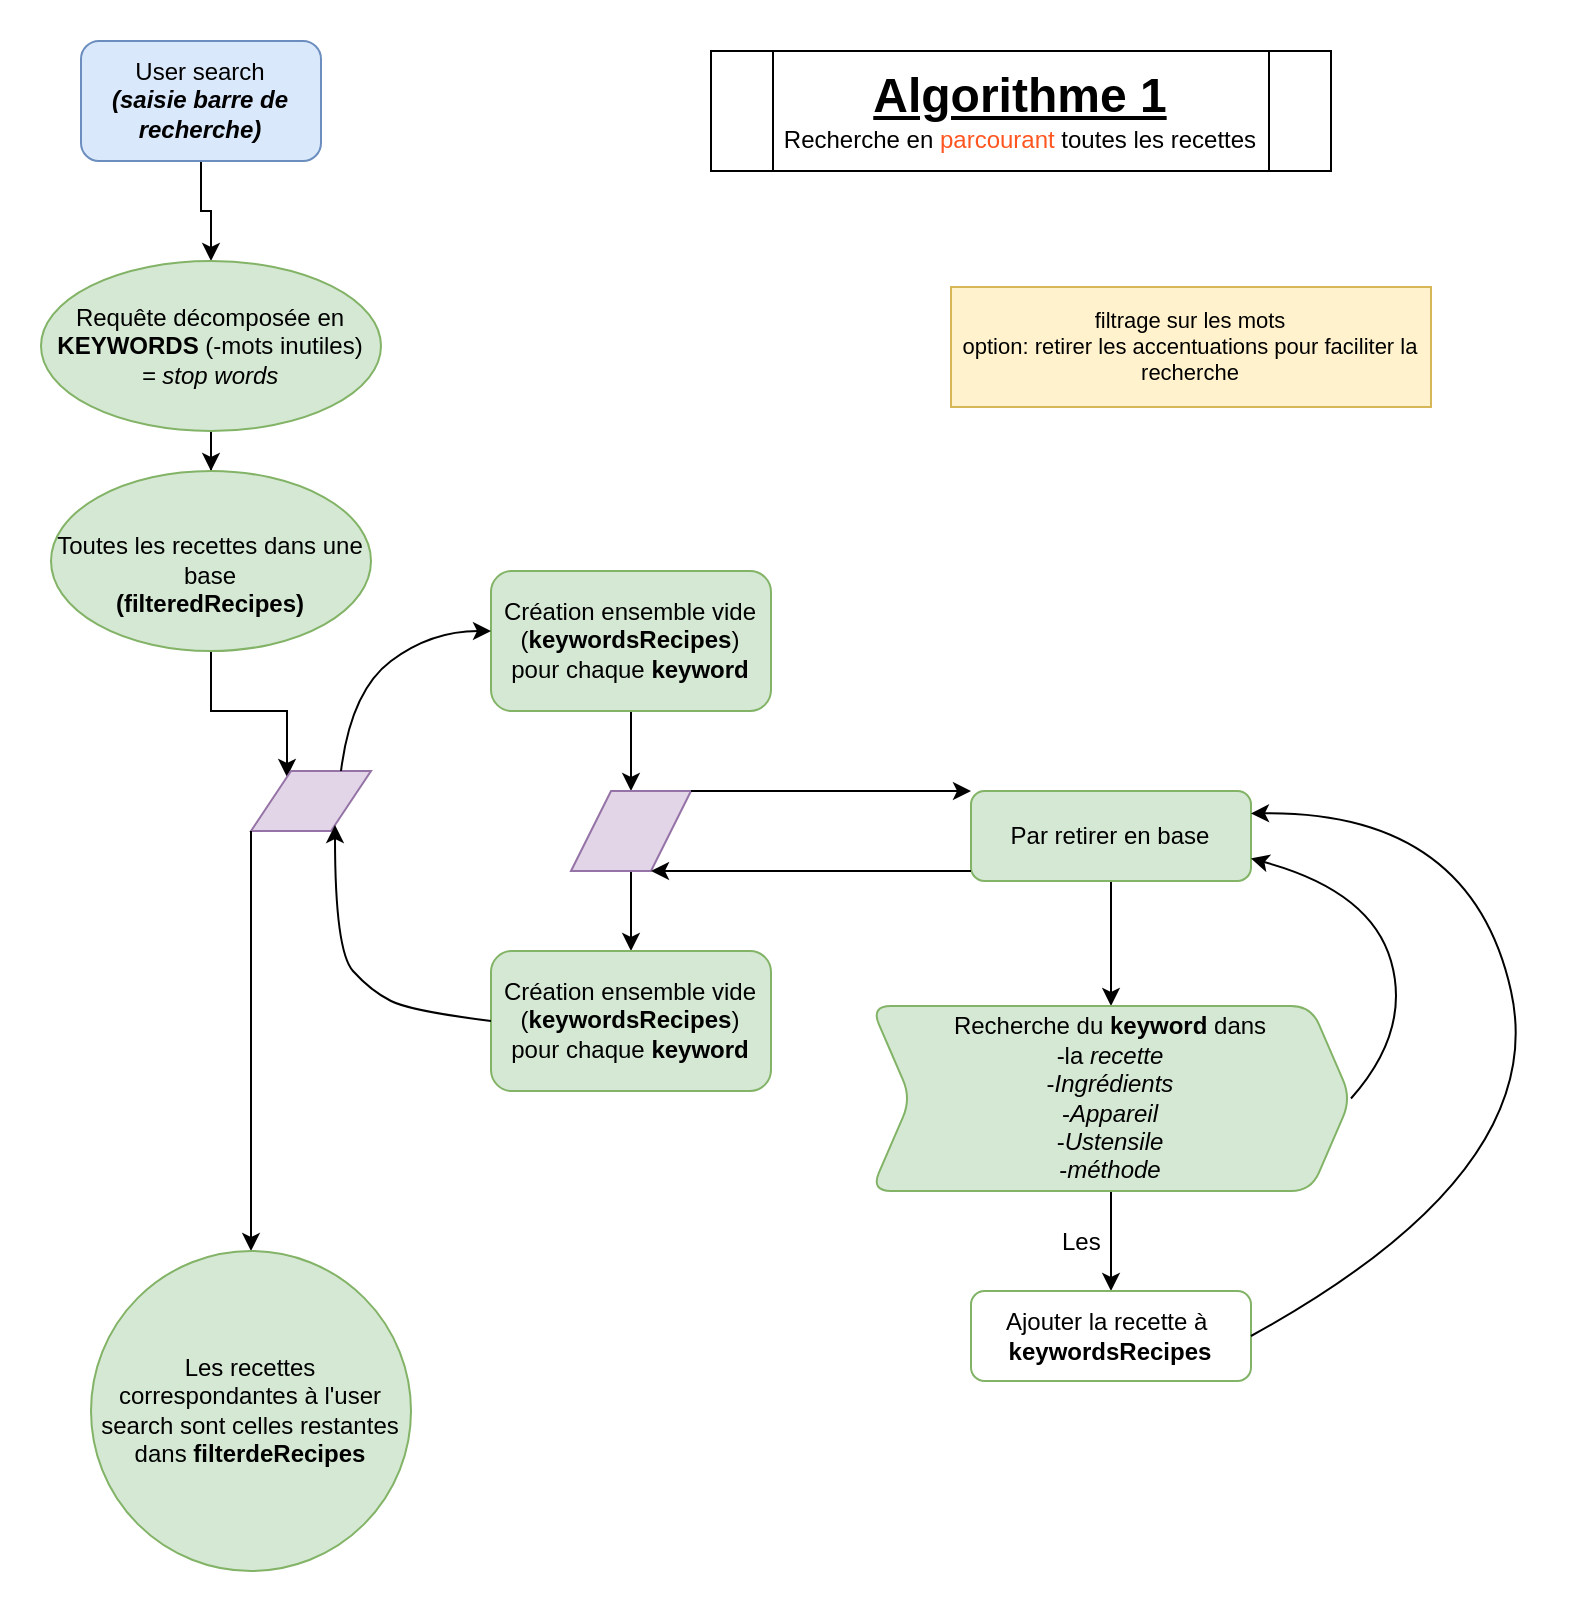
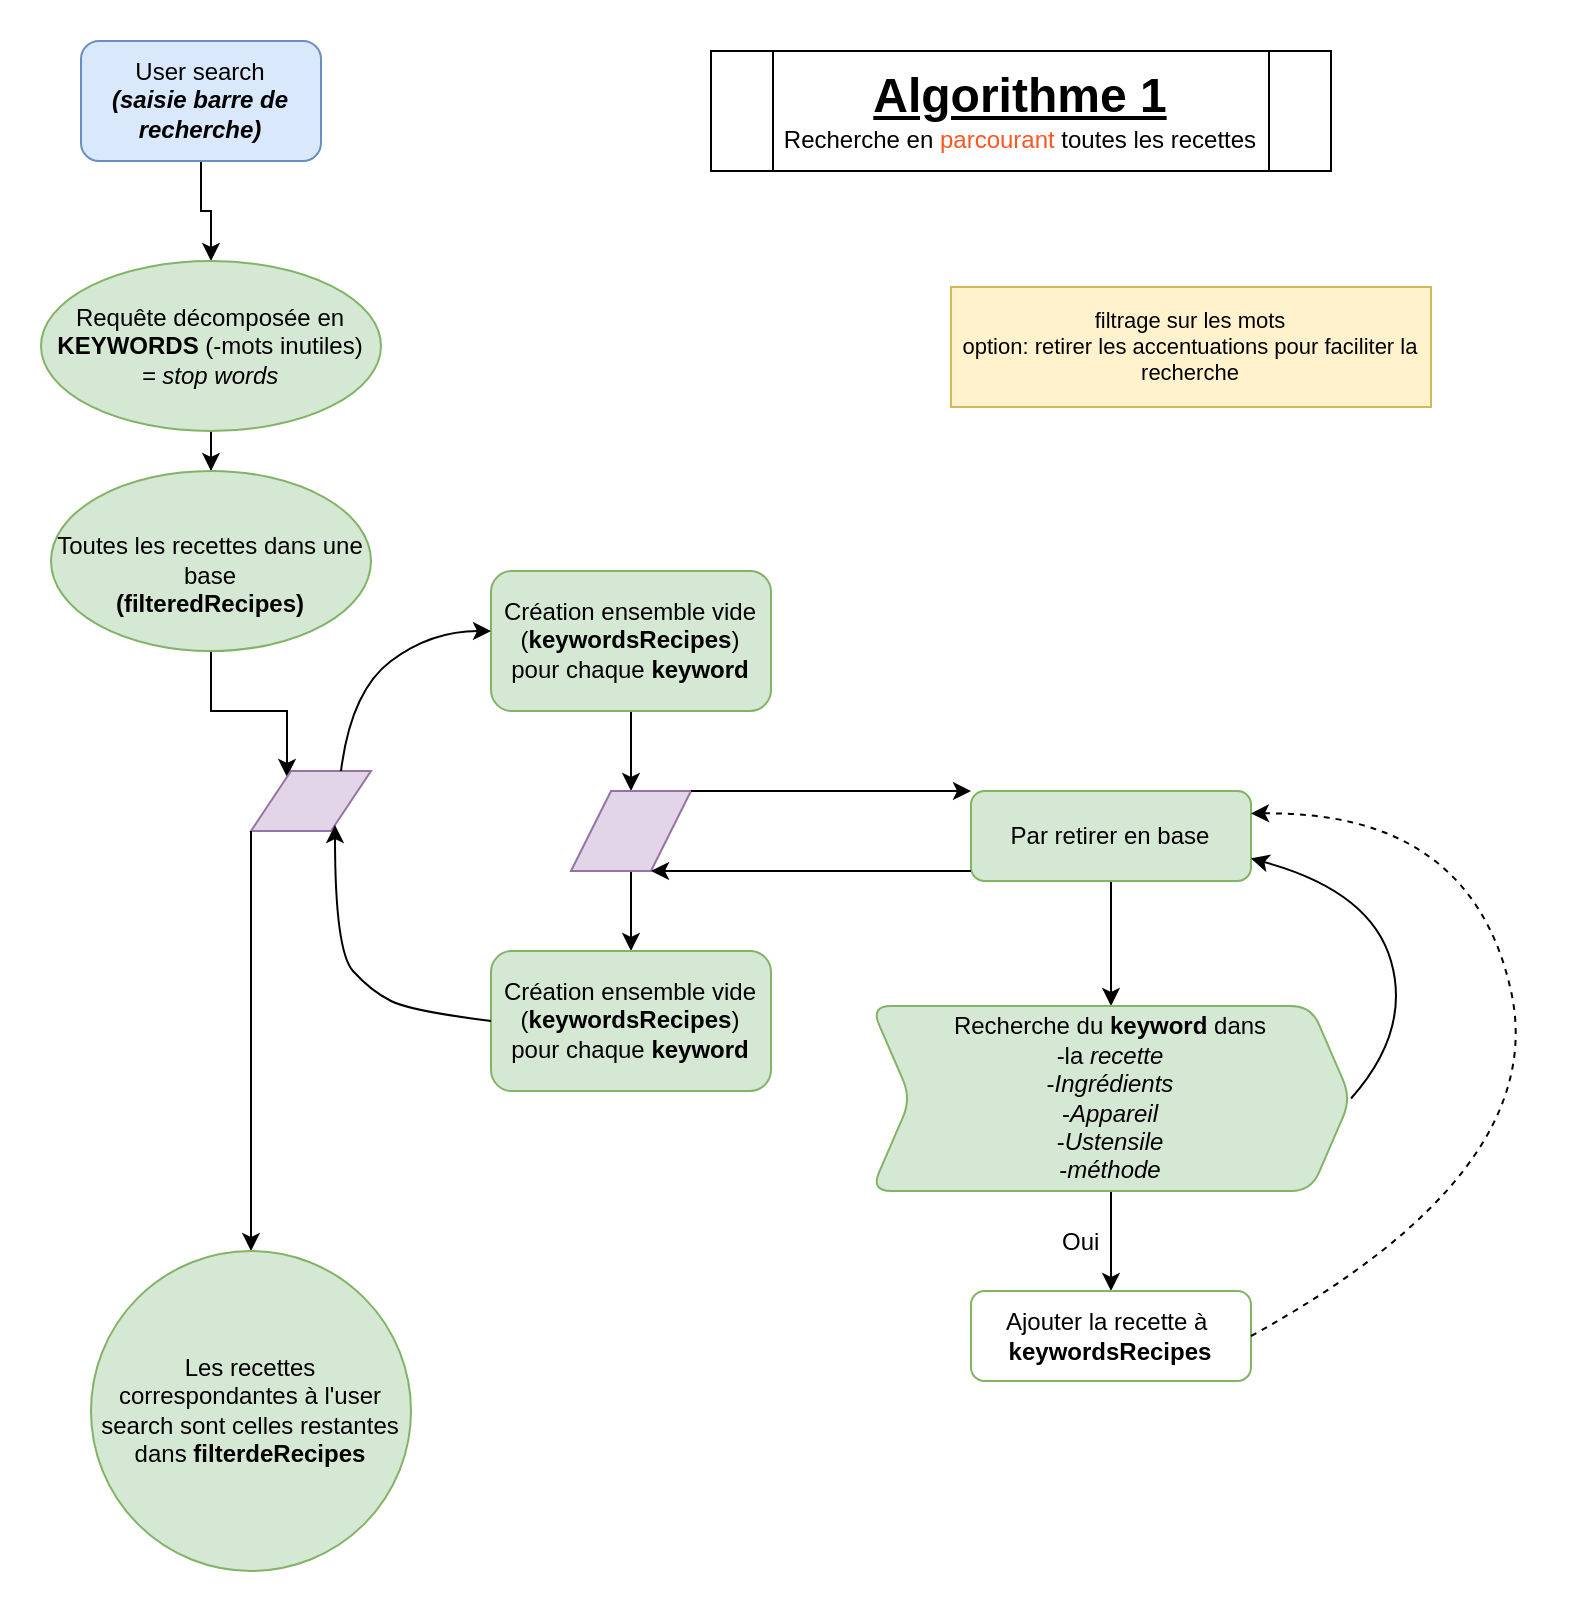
edge "Ajouter la recette à keywordsRecipes" -> "Par retirer en base": style solid -> dashed
node "Les": label "Les" -> "Oui"
